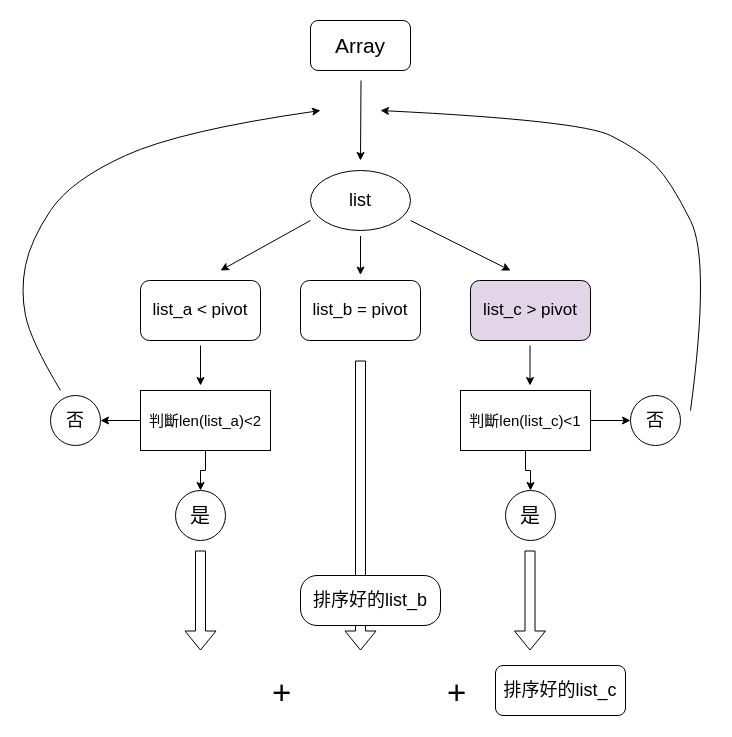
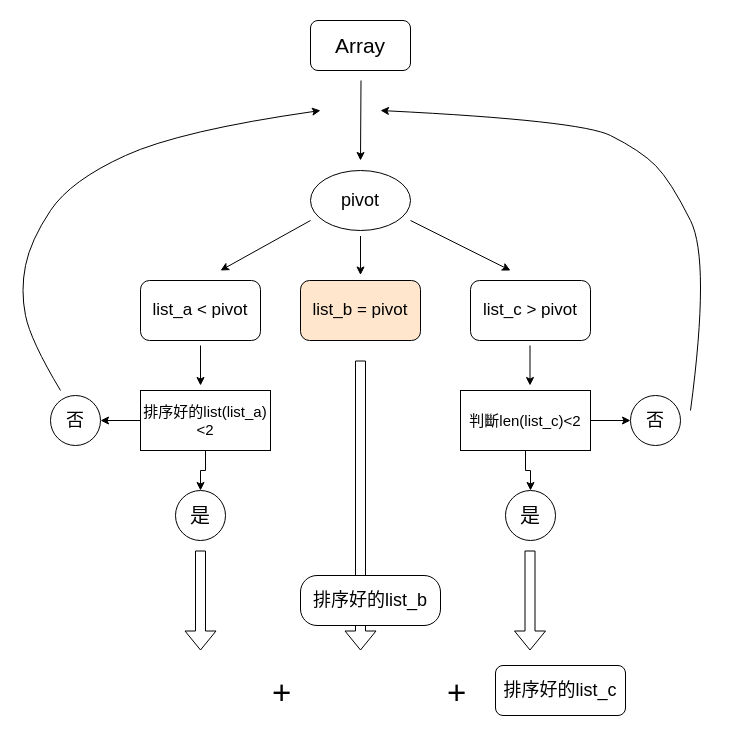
node "list": label "list" -> "pivot"
node "list_b = pivot": fillcolor #ffffff -> #ffe6cc
node "list_c > pivot": fillcolor #e1d5e7 -> #ffffff
node "判斷len(list_a)<2": label "判斷len(list_a)<2" -> "排序好的list(list_a)<2"
node "判斷len(list_c)<1": label "判斷len(list_c)<1" -> "判斷len(list_c)<2"
